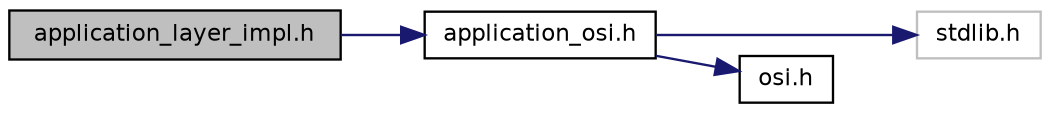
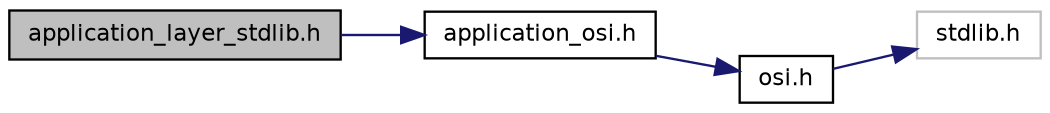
node "application_layer_impl.h": label "application_layer_impl.h" -> "application_layer_stdlib.h"
edge "application_osi.h" -> "stdlib.h": now "osi.h" -> "stdlib.h"
